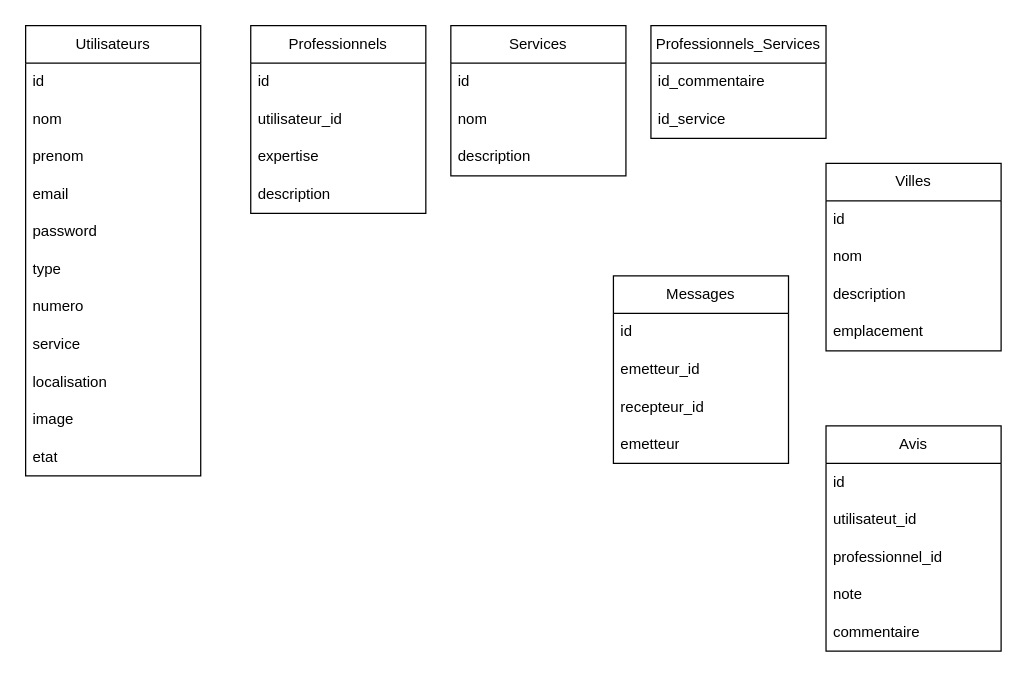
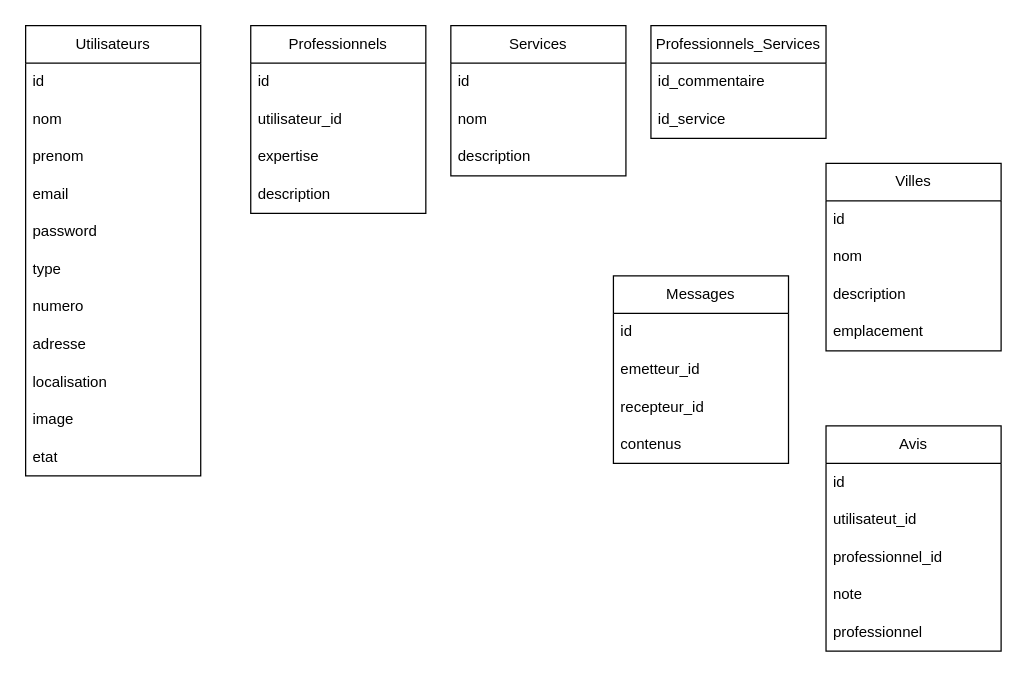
node "service": label "service" -> "adresse"
node "emetteur": label "emetteur" -> "contenus"
node "commentaire": label "commentaire" -> "professionnel"
